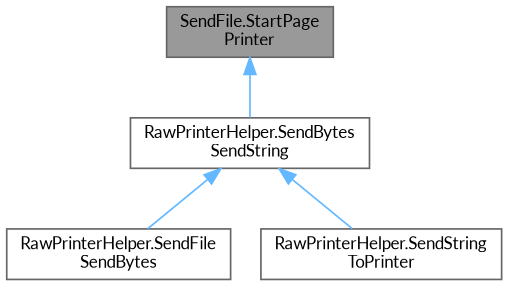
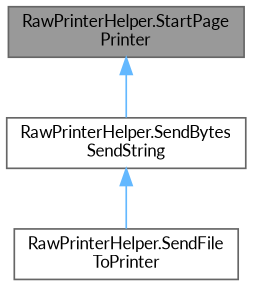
node "SendFile.StartPage Printer": label "SendFile.StartPage Printer" -> "RawPrinterHelper.StartPage Printer"
node "RawPrinterHelper.SendFile SendBytes": label "RawPrinterHelper.SendFile SendBytes" -> "RawPrinterHelper.SendFile ToPrinter"
node "RawPrinterHelper.SendString ToPrinter": removed
